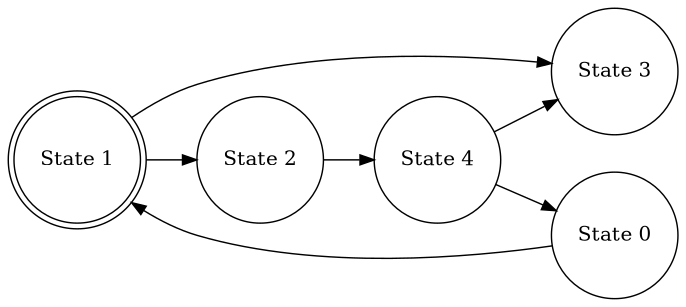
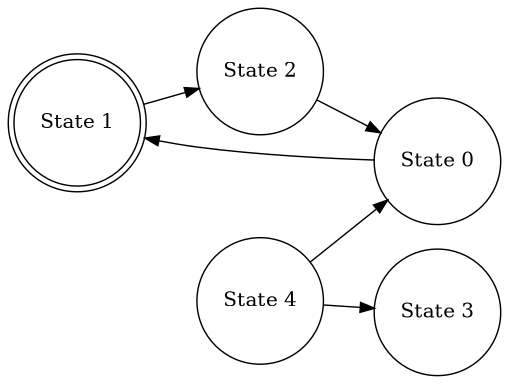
edge "State 1" -> "State 3": removed
edge "State 2" -> "State 4": now "State 2" -> "State 0"
